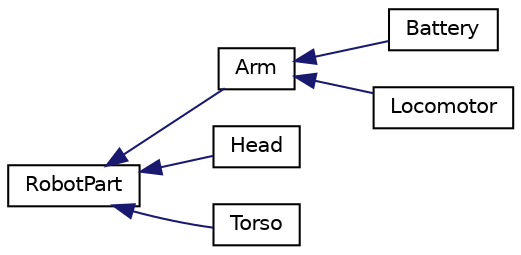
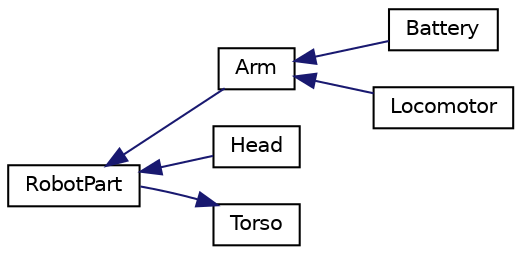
edge "Torso" -> "RobotPart": reversed
